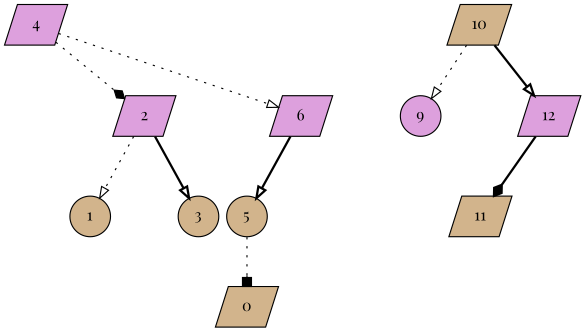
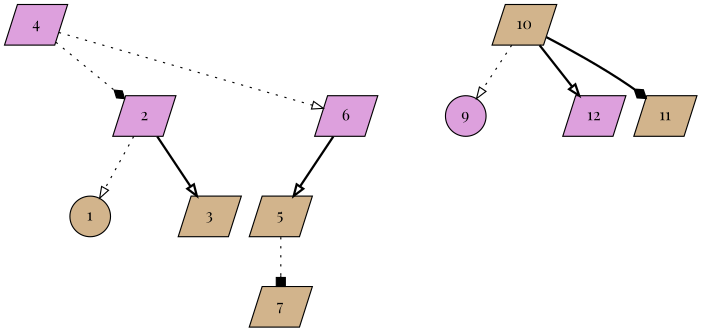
edge "12" -> "11": now "10" -> "11"
node "3": shape circle -> parallelogram
node "5": shape circle -> parallelogram
node "0": label "0" -> "7"
